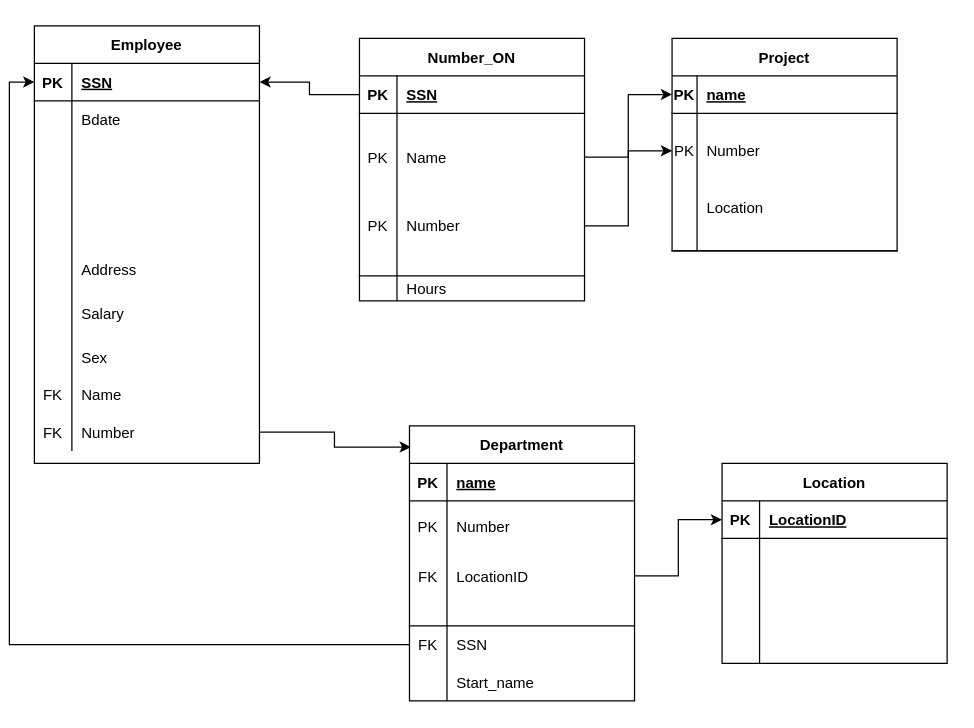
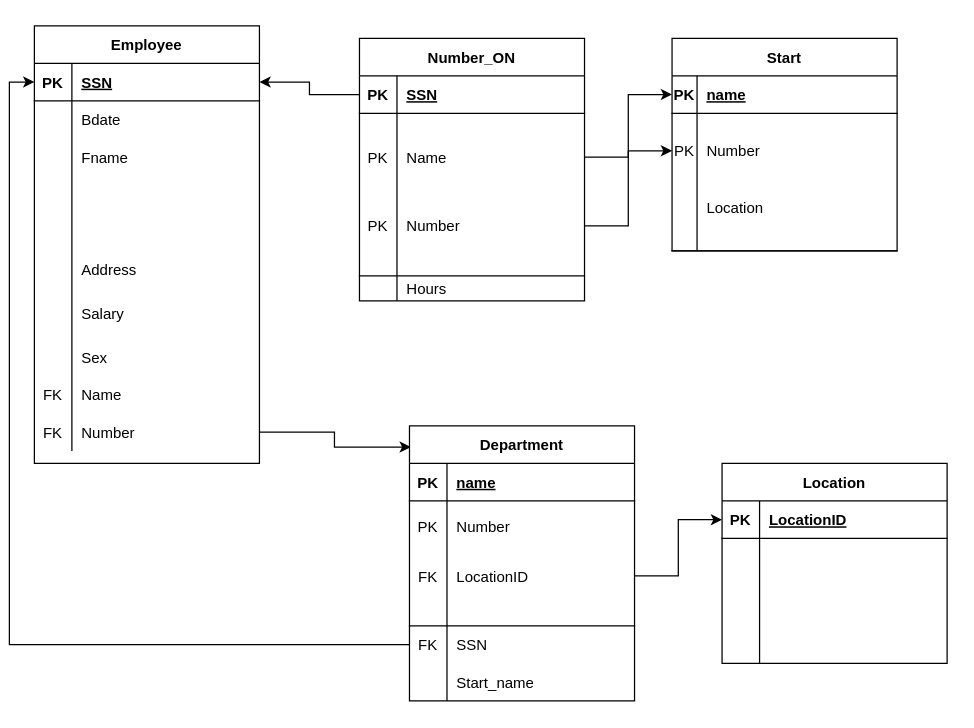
node "Project": label "Project" -> "Start"
node "Fname": added
